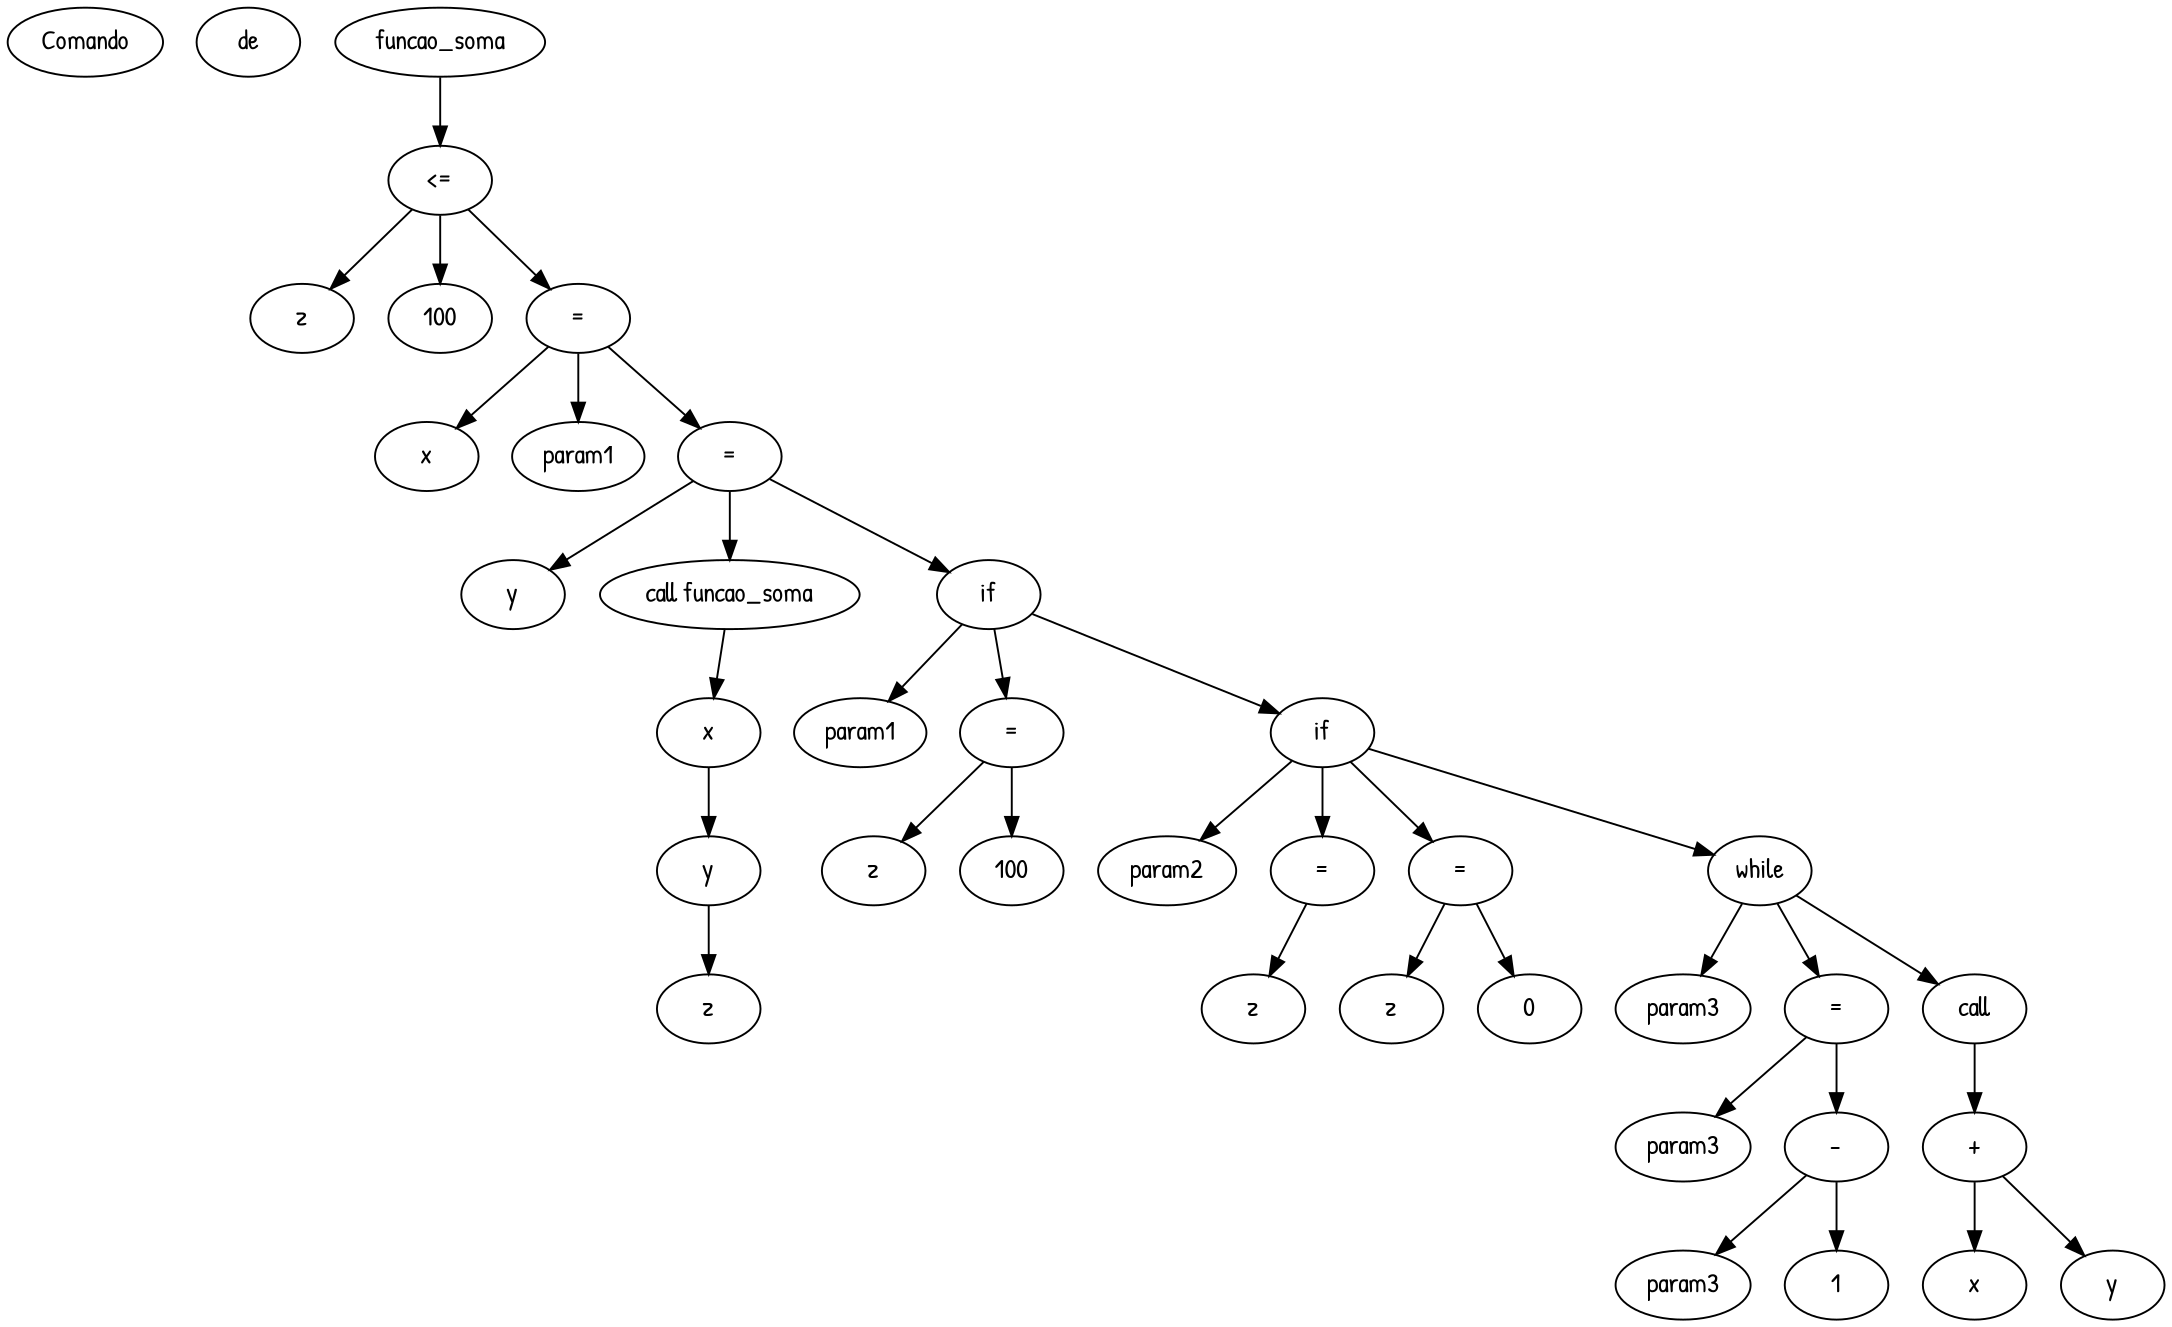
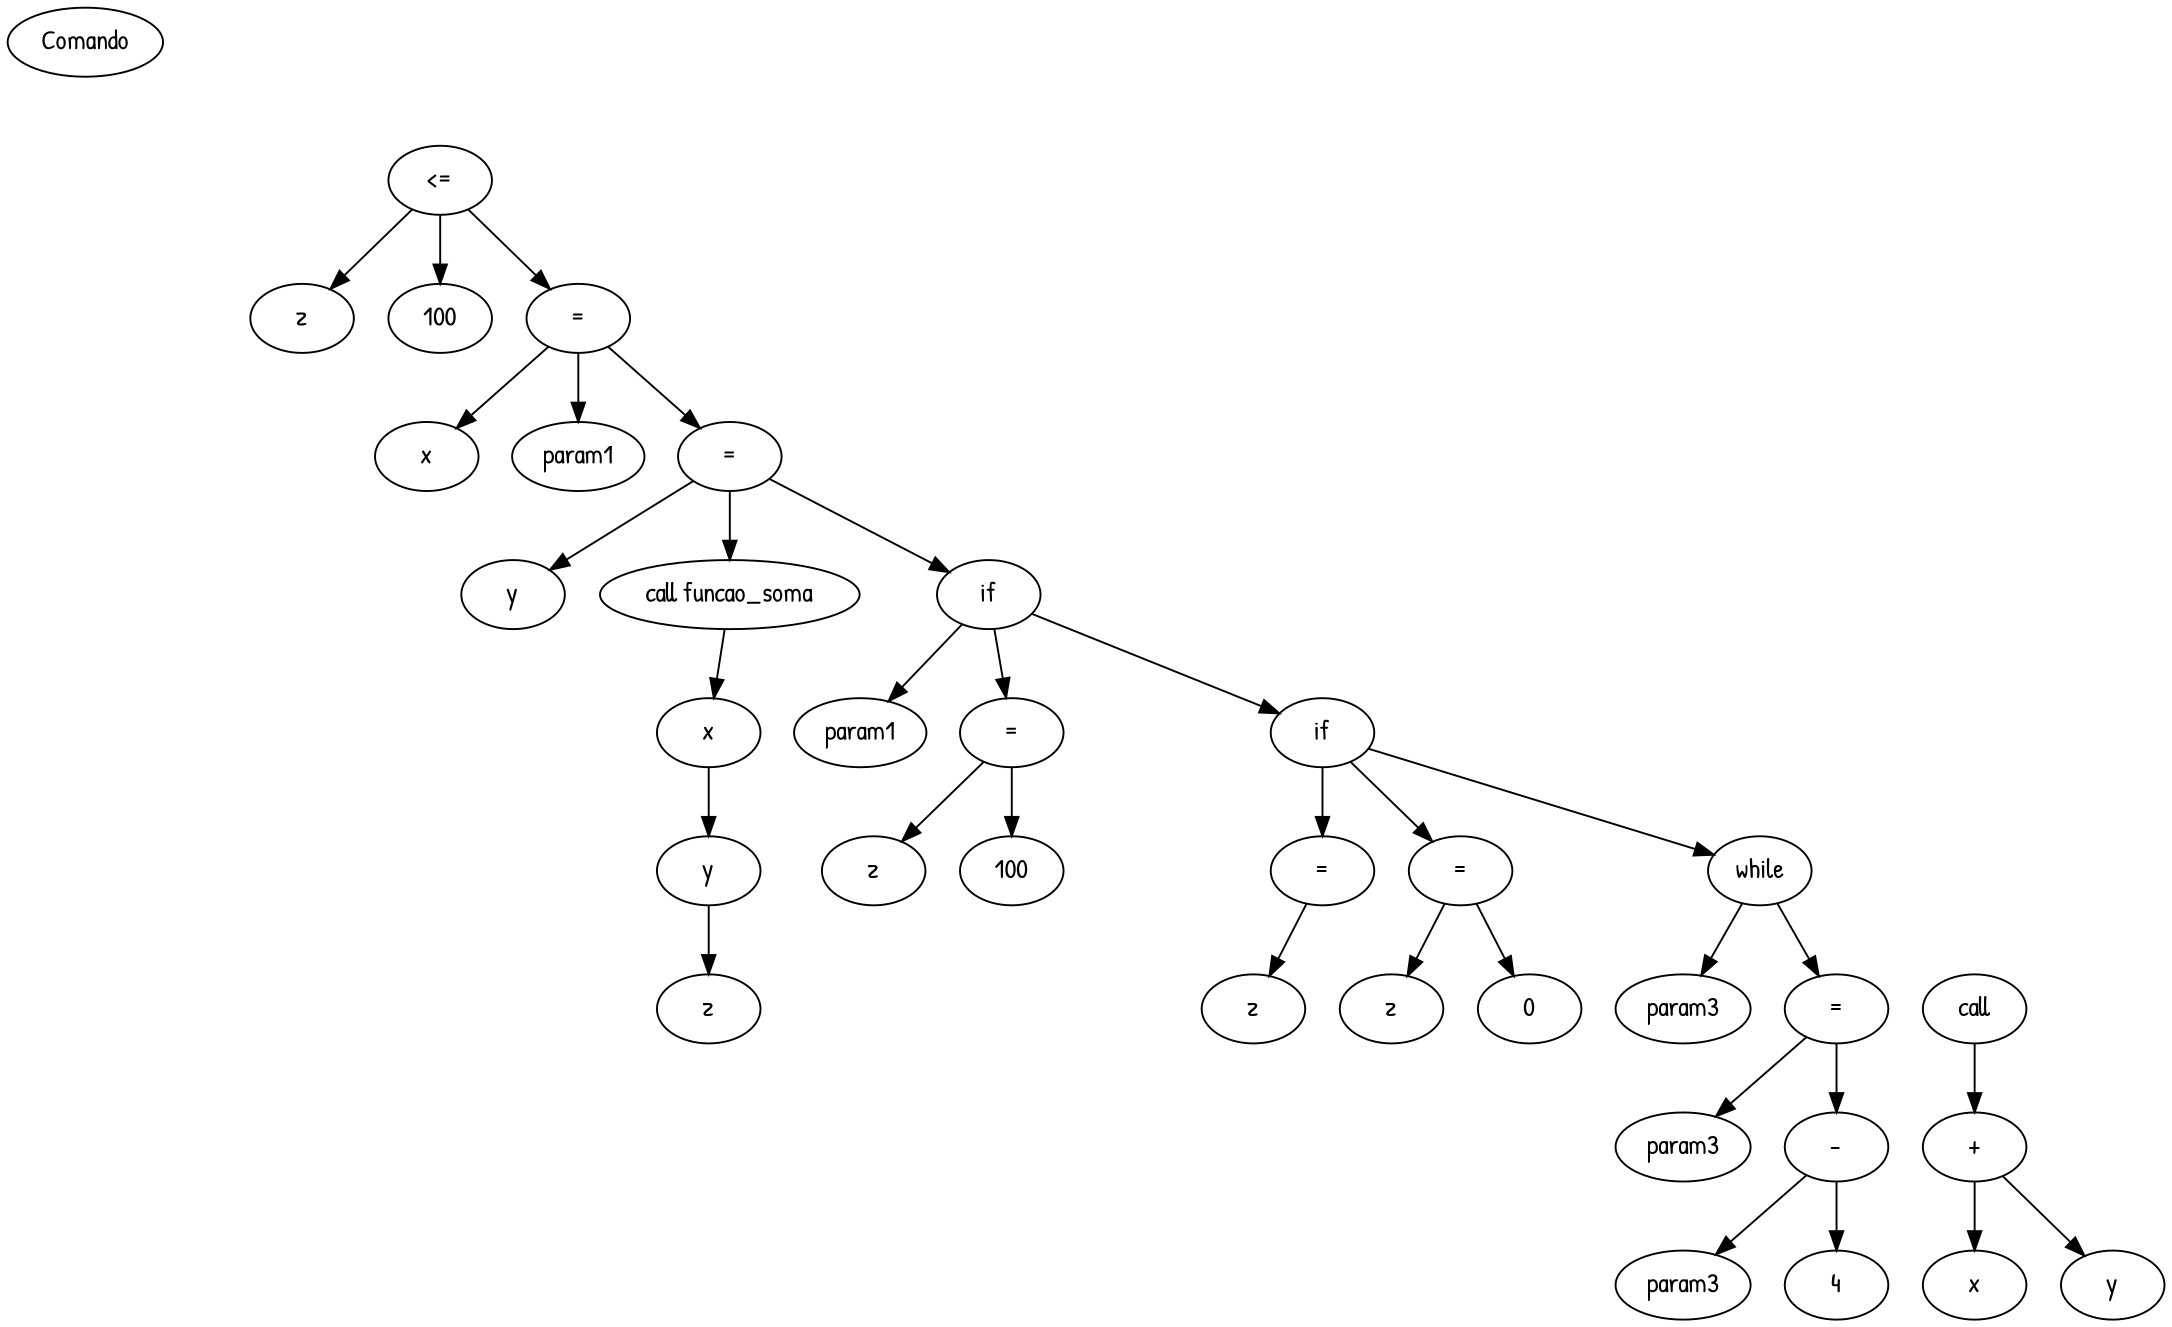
node "de": removed
node "funcao_soma": removed
node "param2": removed
edge "while" -> "call": removed
node "1": label "1" -> "4"
